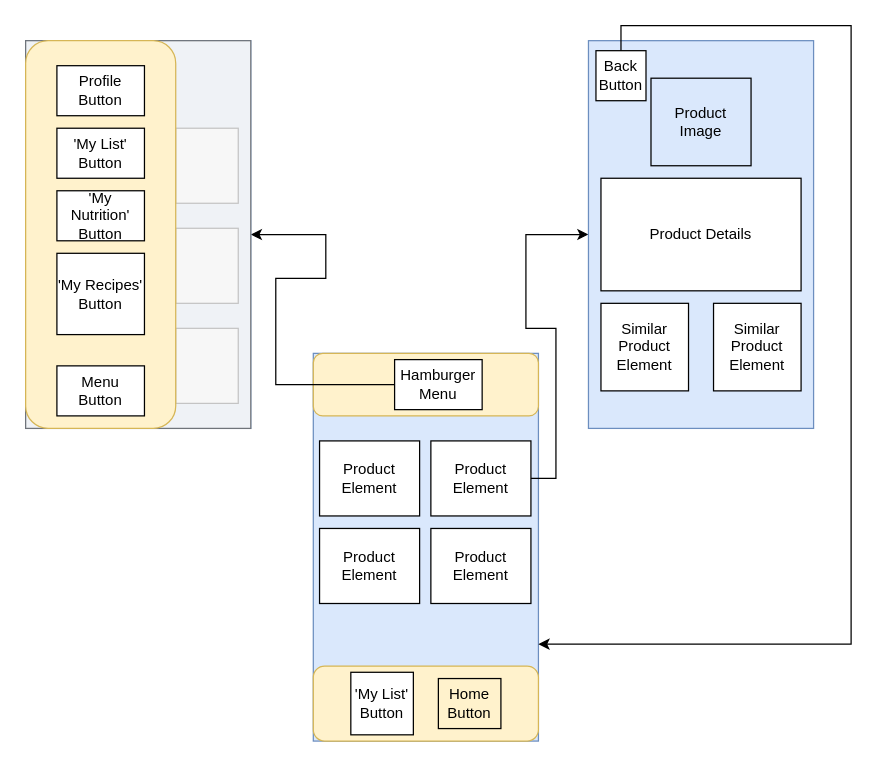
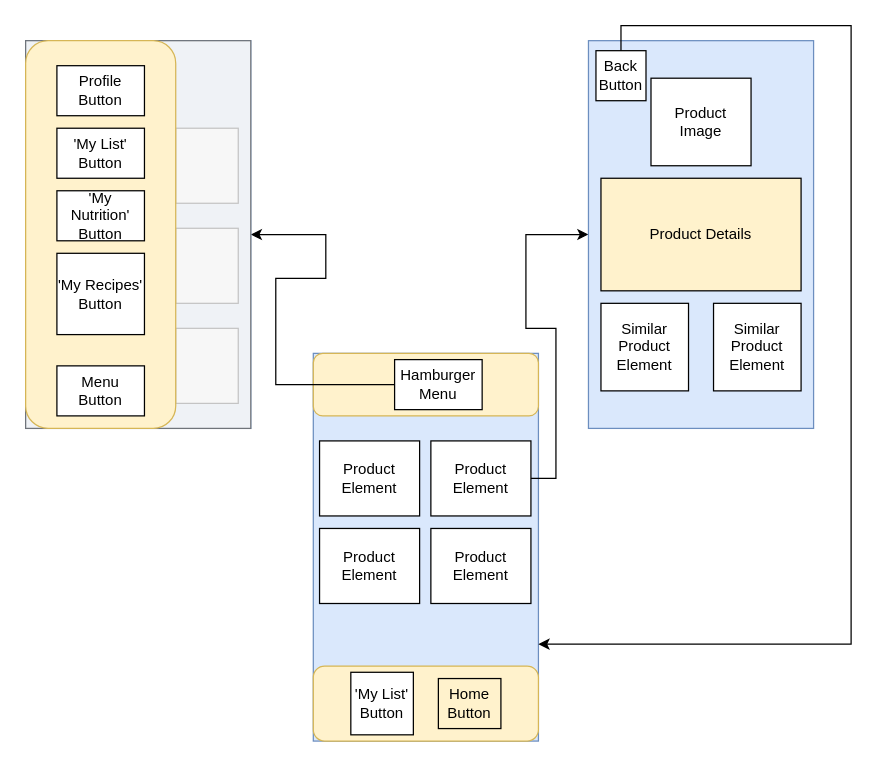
node "Product Image": fillcolor #dae8fc -> #ffffff
node "Product Details": fillcolor #ffffff -> #fff2cc
